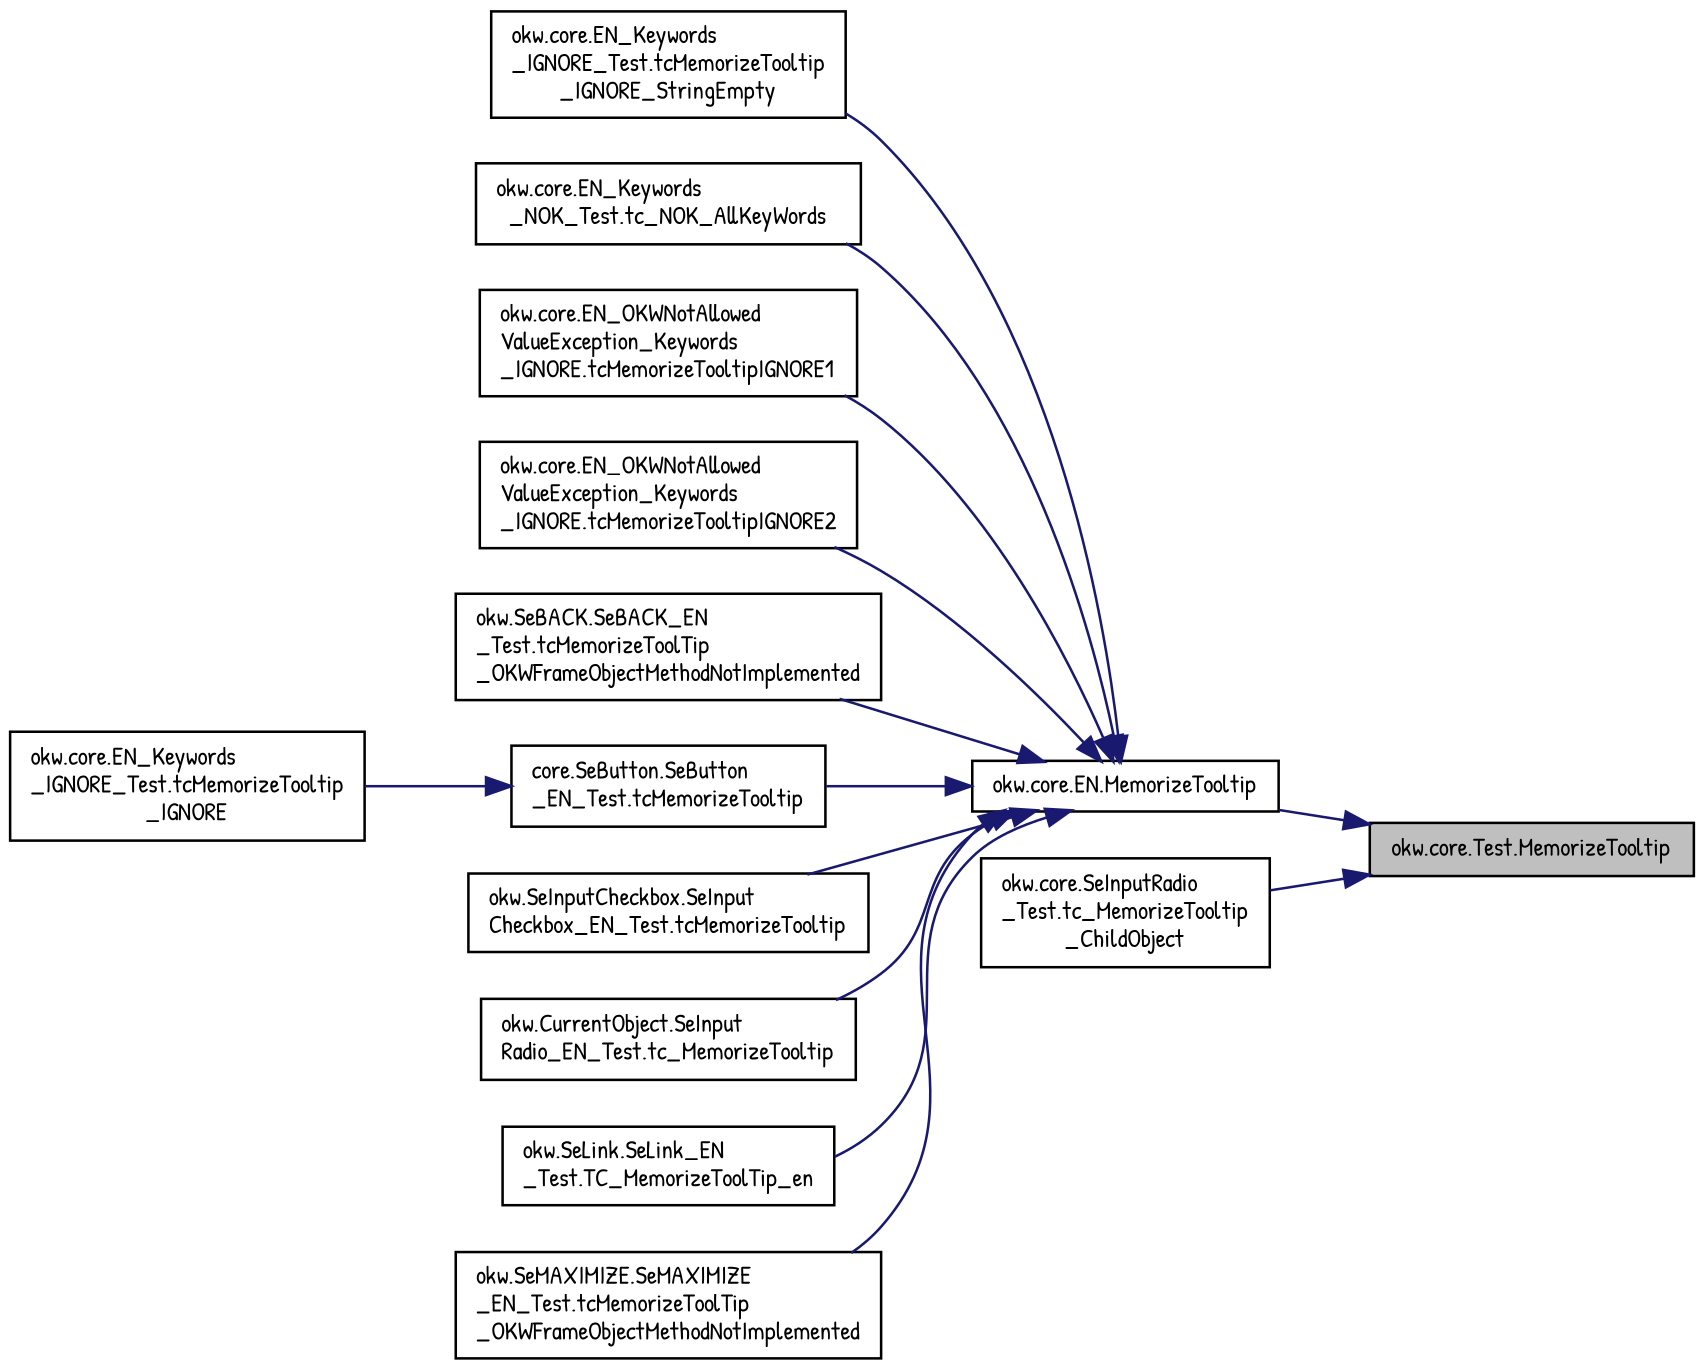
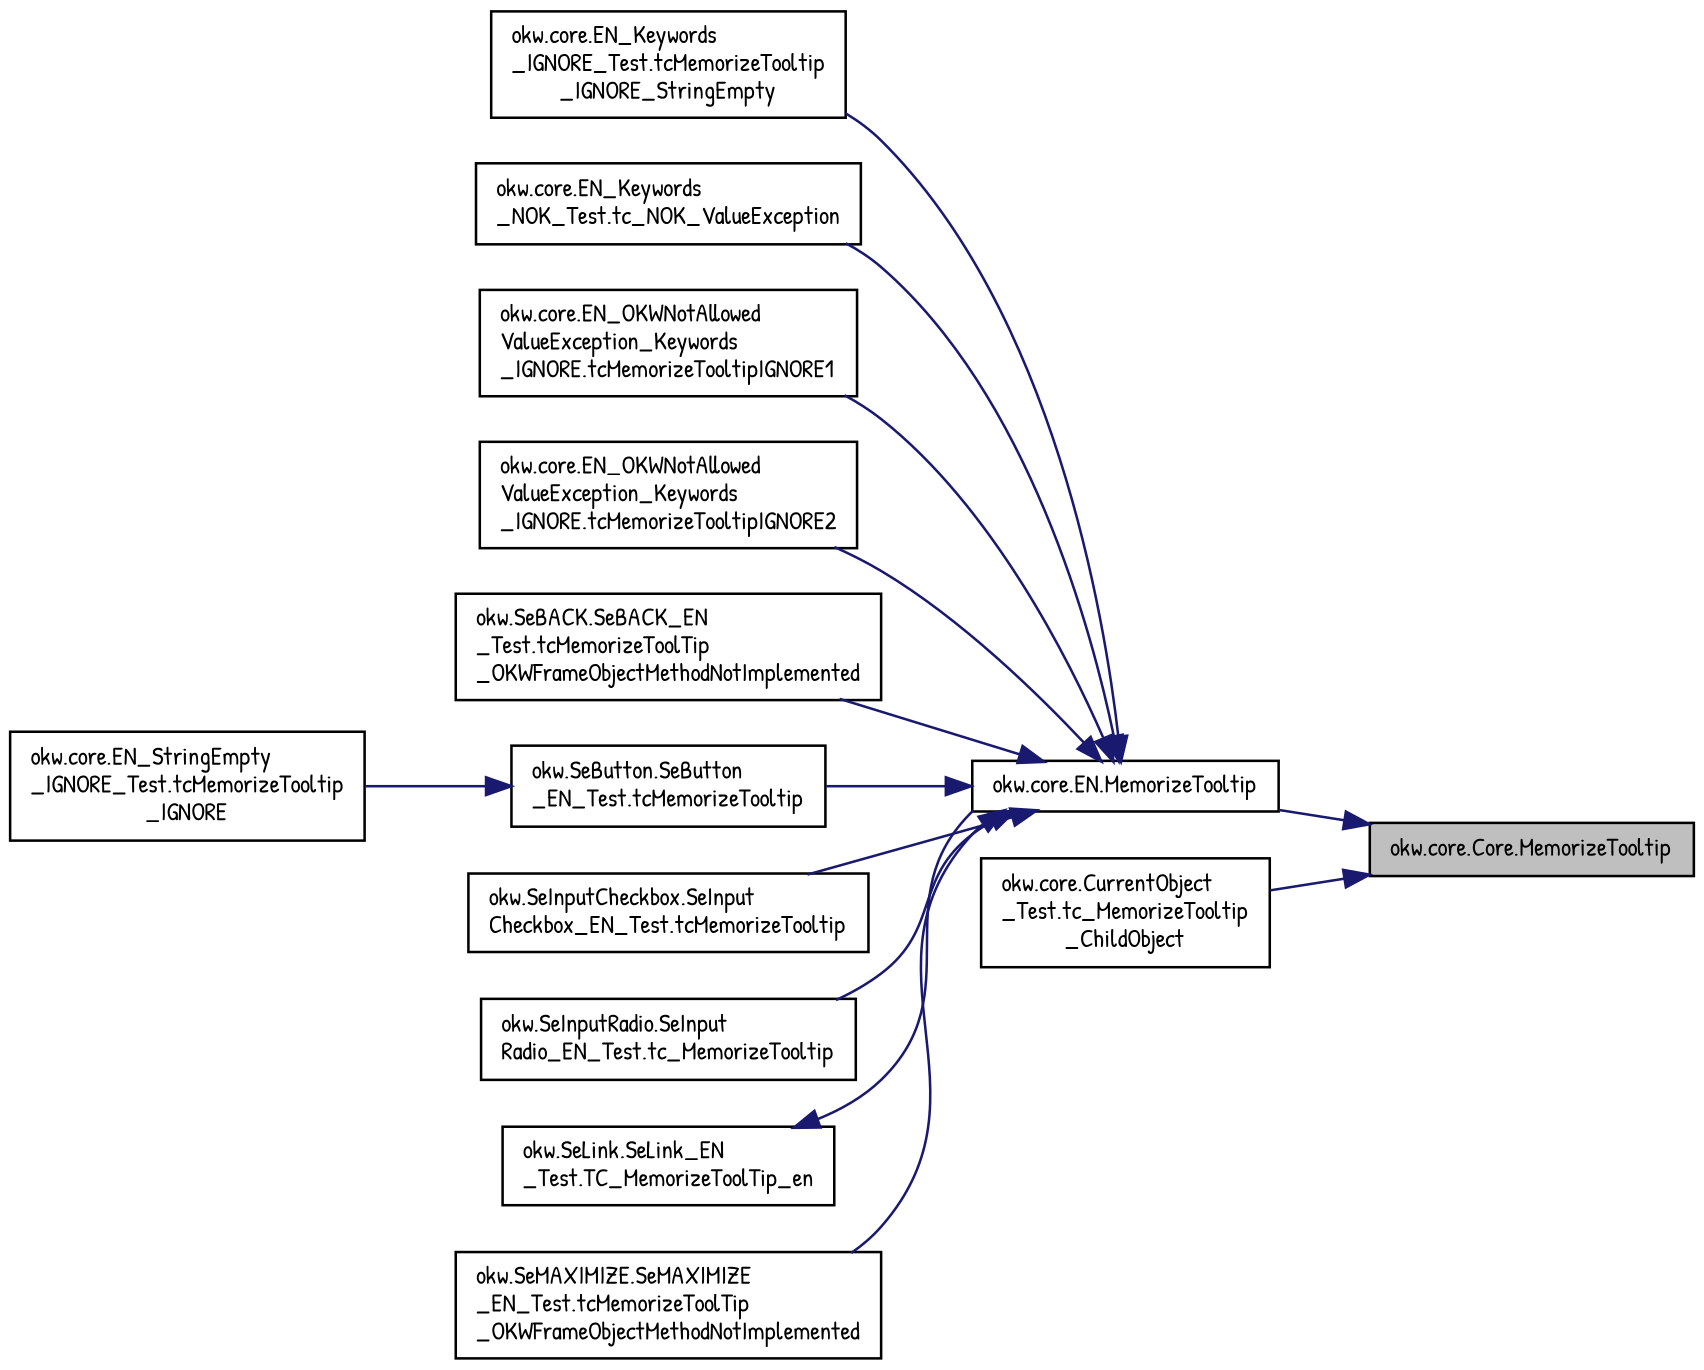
node "okw.core.EN_Keywords _NOK_Test.tc_NOK_AllKeyWords": label "okw.core.EN_Keywords _NOK_Test.tc_NOK_AllKeyWords" -> "okw.core.EN_Keywords _NOK_Test.tc_NOK_ValueException"
node "okw.core.EN_Keywords _IGNORE_Test.tcMemorizeTooltip _IGNORE": label "okw.core.EN_Keywords _IGNORE_Test.tcMemorizeTooltip _IGNORE" -> "okw.core.EN_StringEmpty _IGNORE_Test.tcMemorizeTooltip _IGNORE"
node "core.SeButton.SeButton _EN_Test.tcMemorizeTooltip": label "core.SeButton.SeButton _EN_Test.tcMemorizeTooltip" -> "okw.SeButton.SeButton _EN_Test.tcMemorizeTooltip"
node "okw.core.Test.MemorizeTooltip": label "okw.core.Test.MemorizeTooltip" -> "okw.core.Core.MemorizeTooltip"
node "okw.core.SeInputRadio _Test.tc_MemorizeTooltip _ChildObject": label "okw.core.SeInputRadio _Test.tc_MemorizeTooltip _ChildObject" -> "okw.core.CurrentObject _Test.tc_MemorizeTooltip _ChildObject"
node "okw.CurrentObject.SeInput Radio_EN_Test.tc_MemorizeTooltip": label "okw.CurrentObject.SeInput Radio_EN_Test.tc_MemorizeTooltip" -> "okw.SeInputRadio.SeInput Radio_EN_Test.tc_MemorizeTooltip"
edge "okw.SeLink.SeLink_EN _Test.TC_MemorizeToolTip_en" -> "okw.core.EN.MemorizeTooltip": reversed
